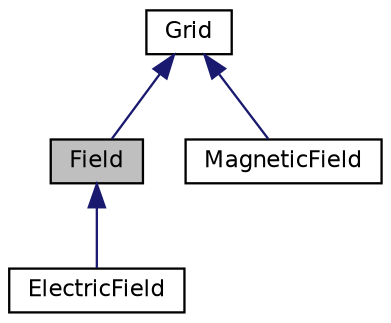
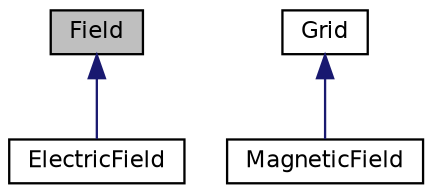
edge "Field" -> "Grid": removed
